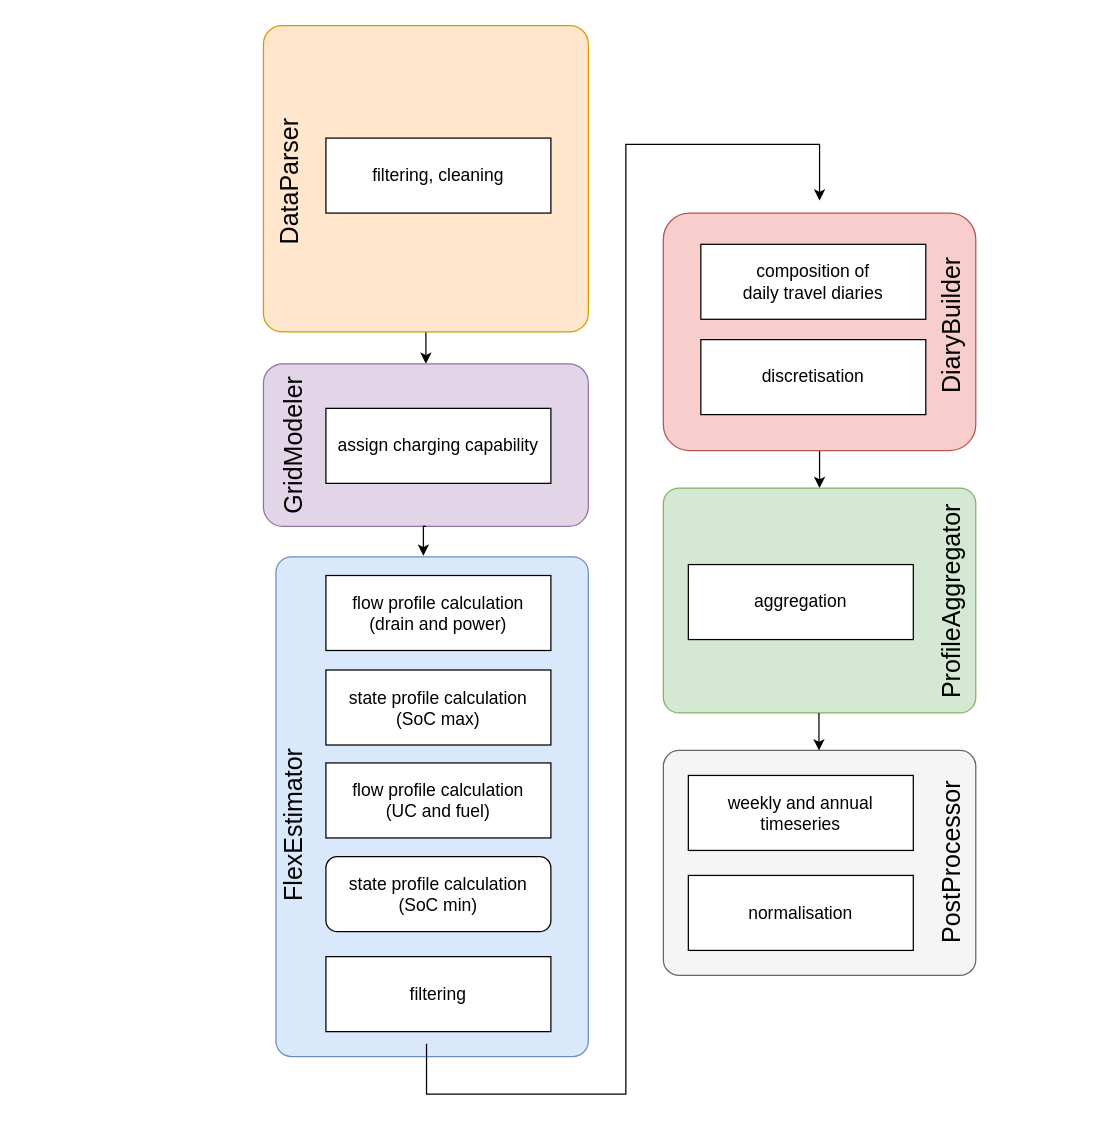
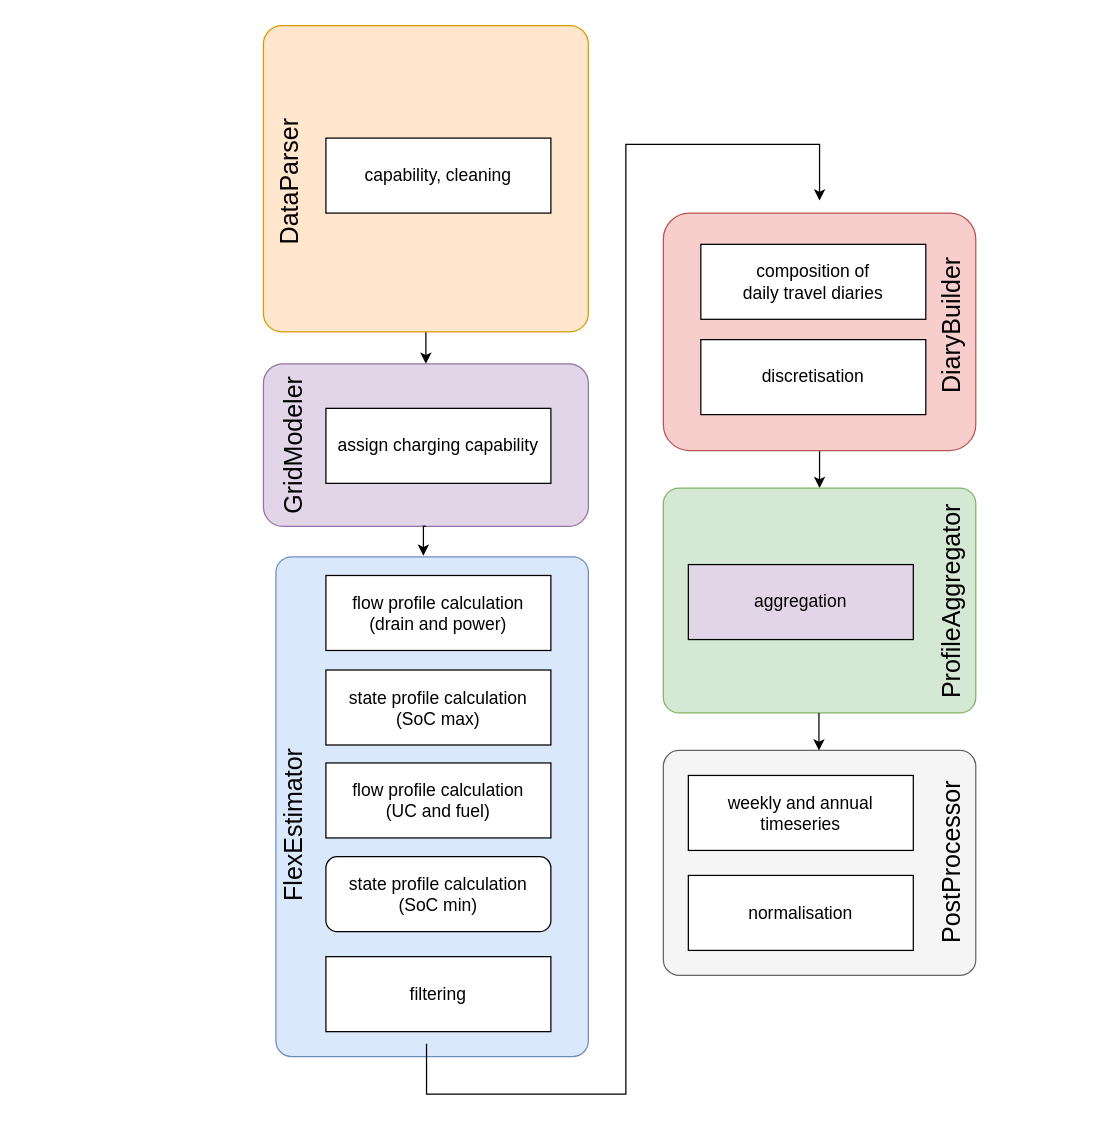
node "filtering, cleaning": label "filtering, cleaning" -> "capability, cleaning"
node "aggregation": fillcolor #ffffff -> #e1d5e7
